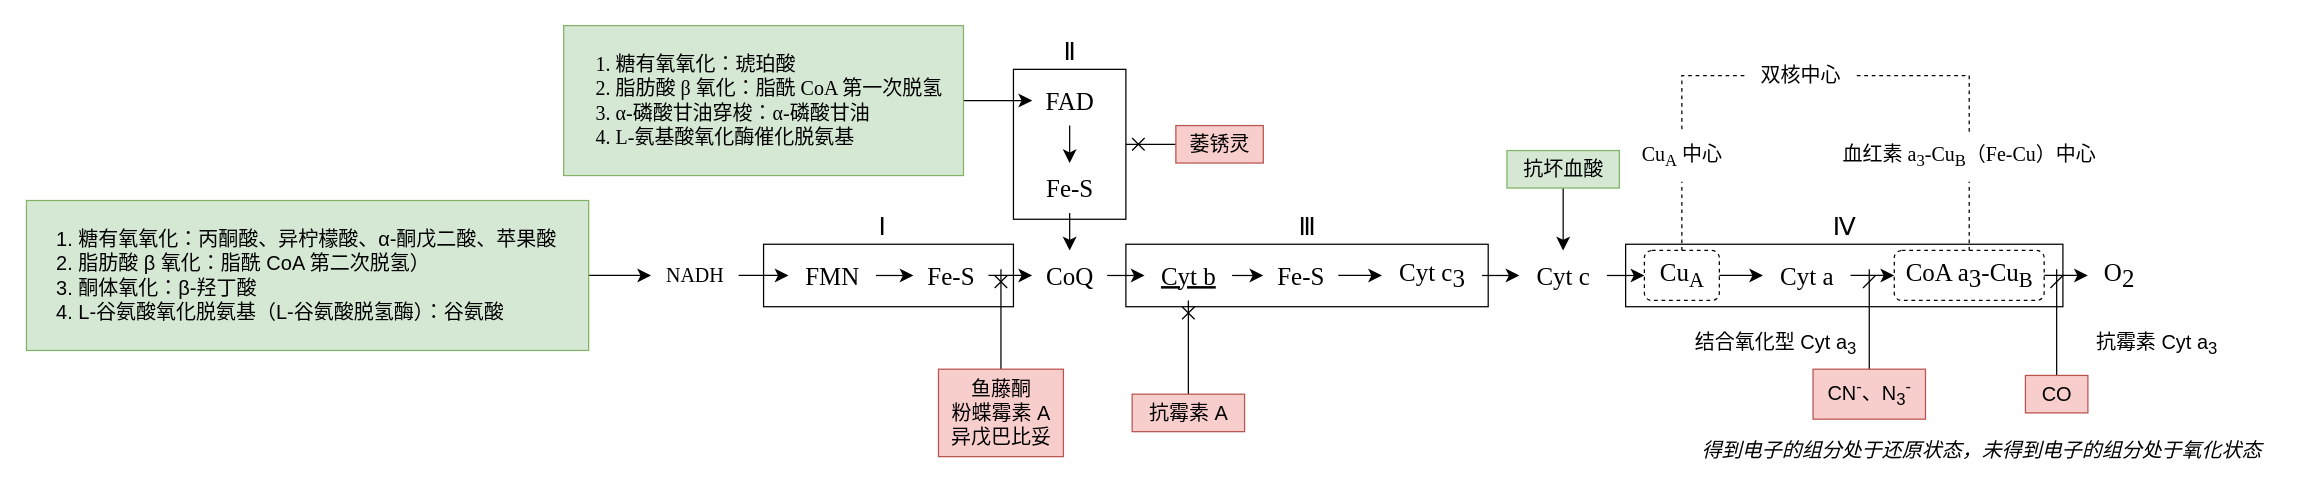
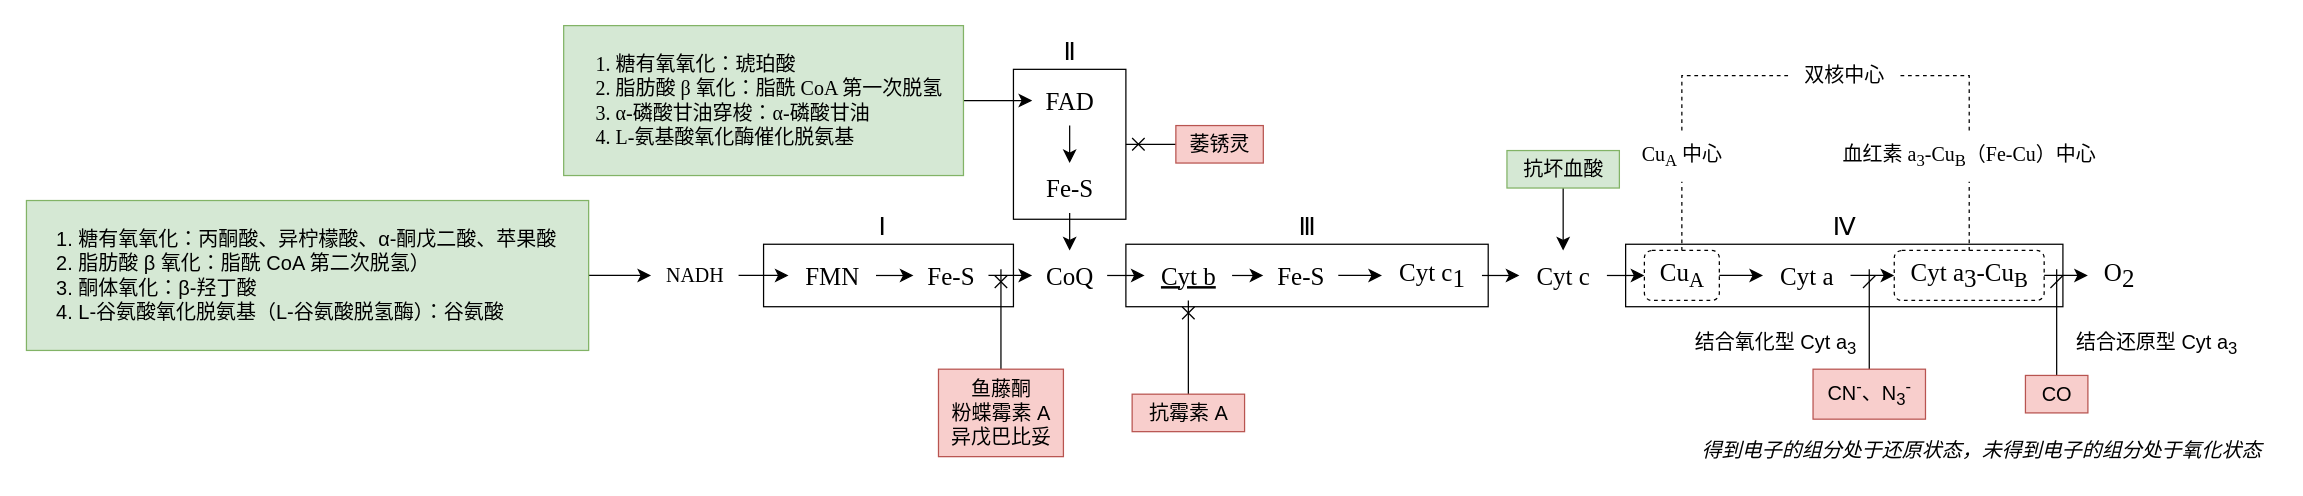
node "双核中心": moved (1801, 76) -> (1844, 76)
node "Cyt c3": label "Cyt c3" -> "Cyt c1"
node "CoA a3-CuB": label "CoA a3-CuB" -> "Cyt a3-CuB"
node "抗霉素 Cyt a3": label "抗霉素 Cyt a3" -> "结合还原型 Cyt a3"
